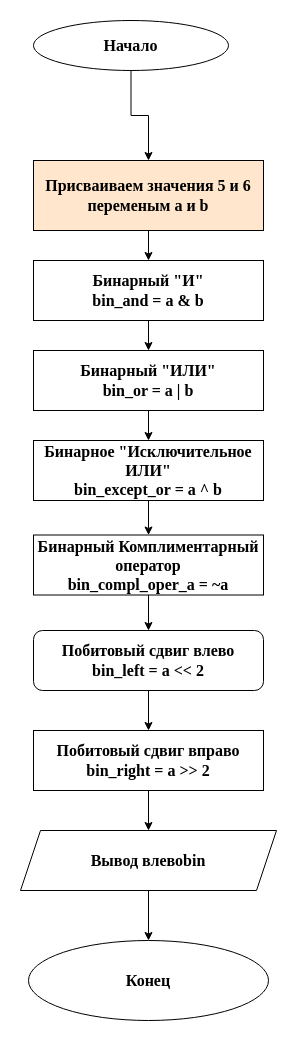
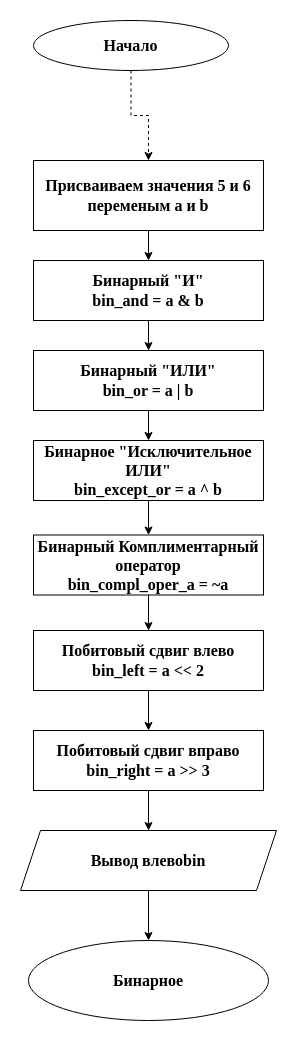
edge "Начало" -> "Присваиваем значения 5 и 6 переменым a и b": style solid -> dashed
node "Присваиваем значения 5 и 6 переменым a и b": fillcolor #ffe6cc -> #ffffff
node "Побитовый сдвиг влевоbin_left = a << 2": shape rounded rectangle -> rectangle
node "Побитовый сдвиг вправоbin_right = a >> 2": label "Побитовый сдвиг вправоbin_right = a >> 2" -> "Побитовый сдвиг вправоbin_right = a >> 3"
node "Конец": label "Конец" -> "Бинарное"
